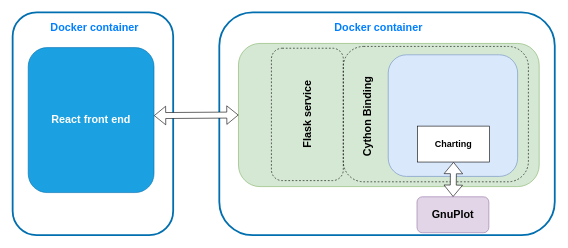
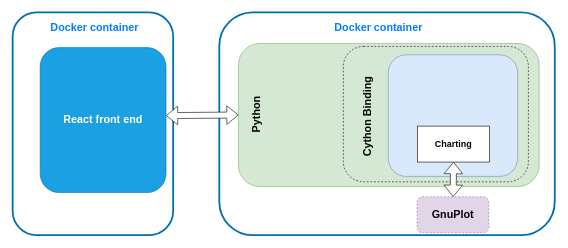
node "Python": added
node "Flask service": removed
node "React front end": moved (91, 120) -> (103, 120)
node "GnuPlot": style solid -> dashed
